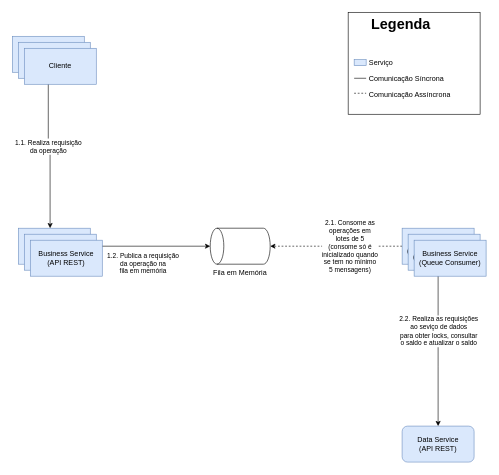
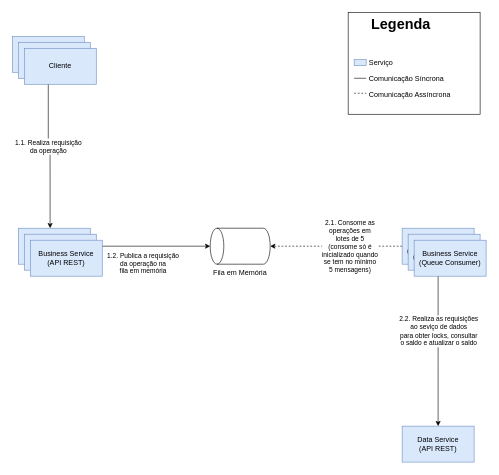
node "Data Service (API REST)": shape rounded rectangle -> rectangle
